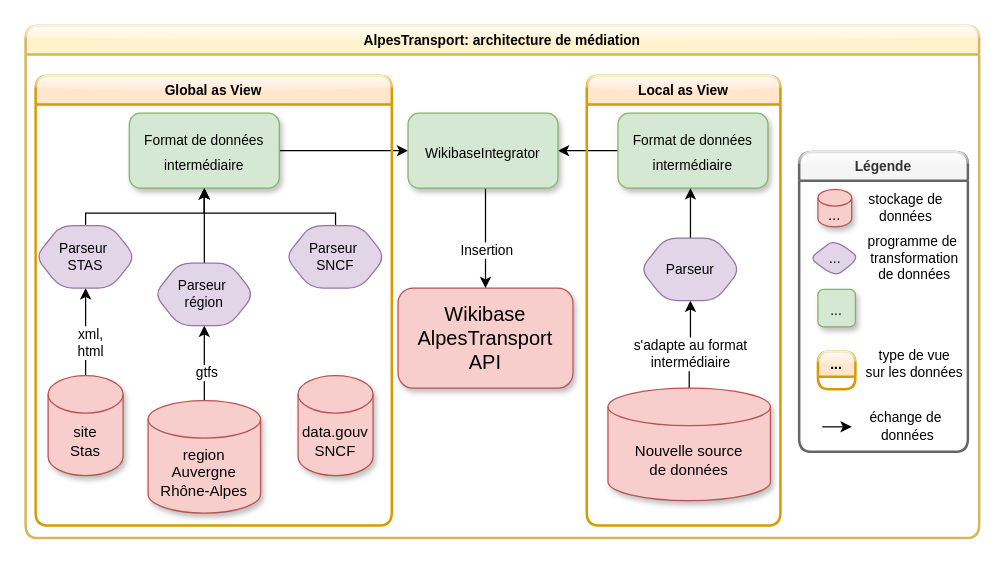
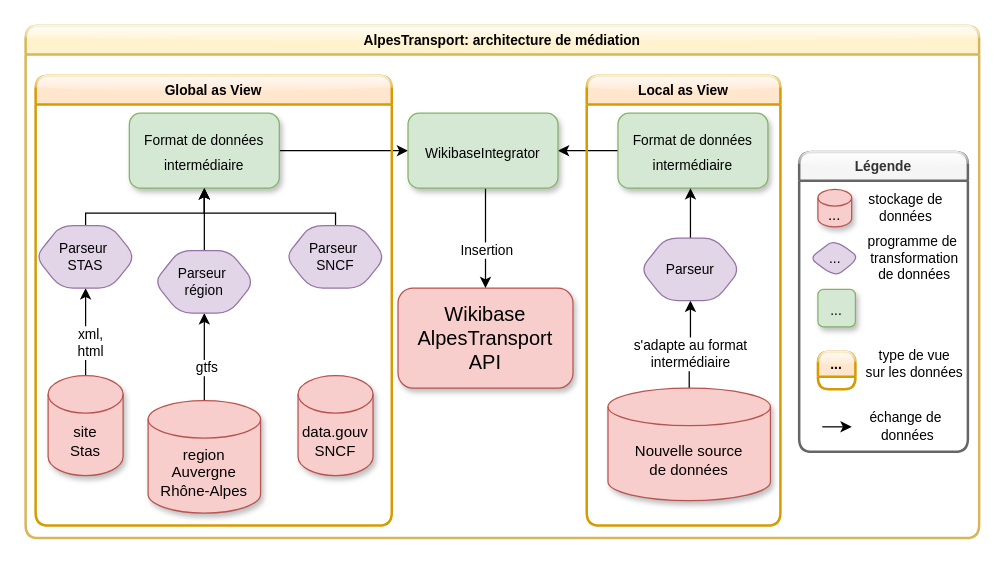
node "Parseur région": moved (204, 294) -> (204, 282)
